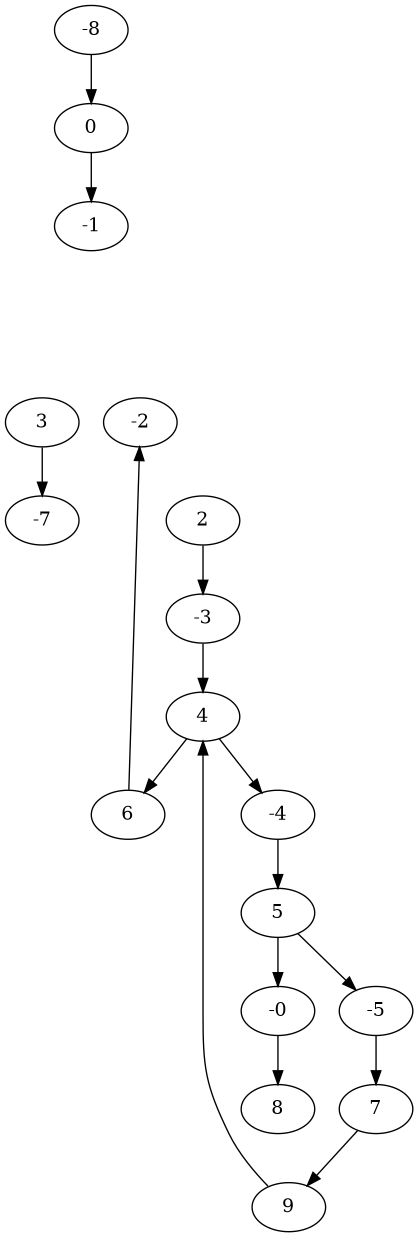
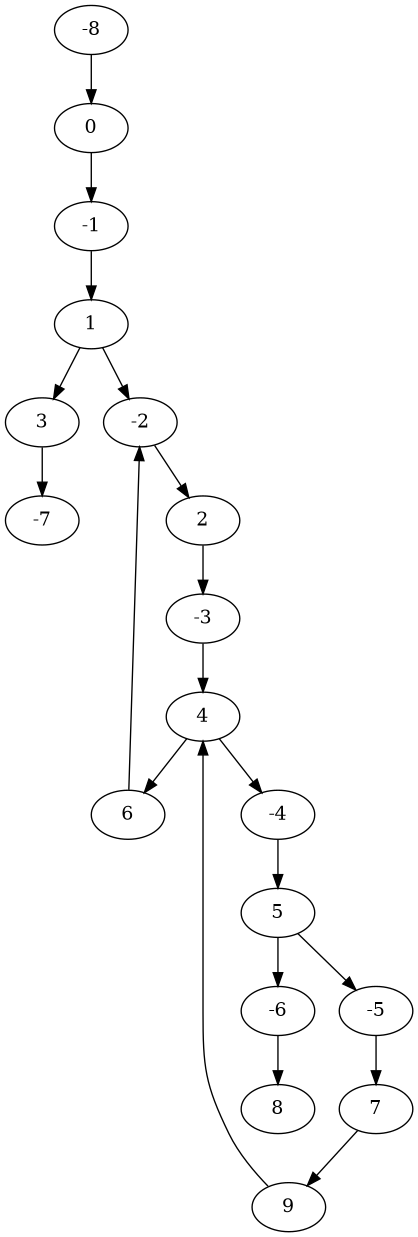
node "1": added
edge "-2" -> "2": added
node "-0": label "-0" -> "-6"
